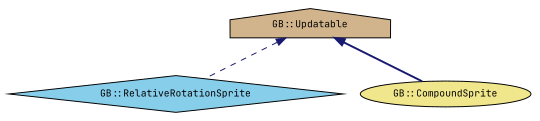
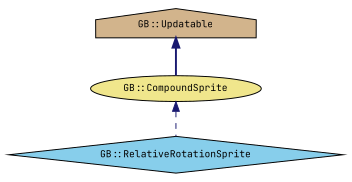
edge "GB::RelativeRotationSprite" -> "GB::Updatable": now "GB::RelativeRotationSprite" -> "GB::CompoundSprite"
